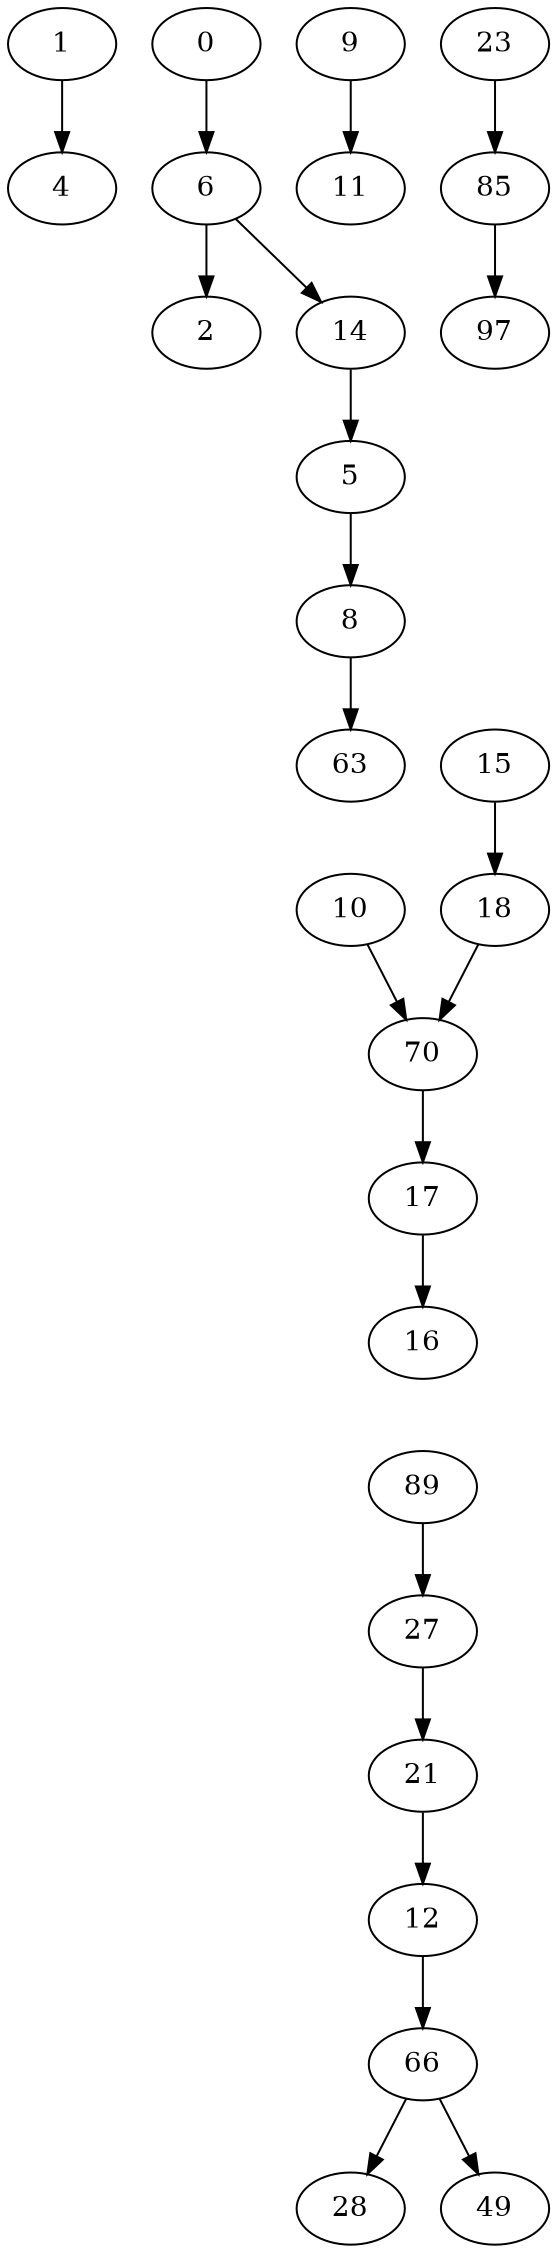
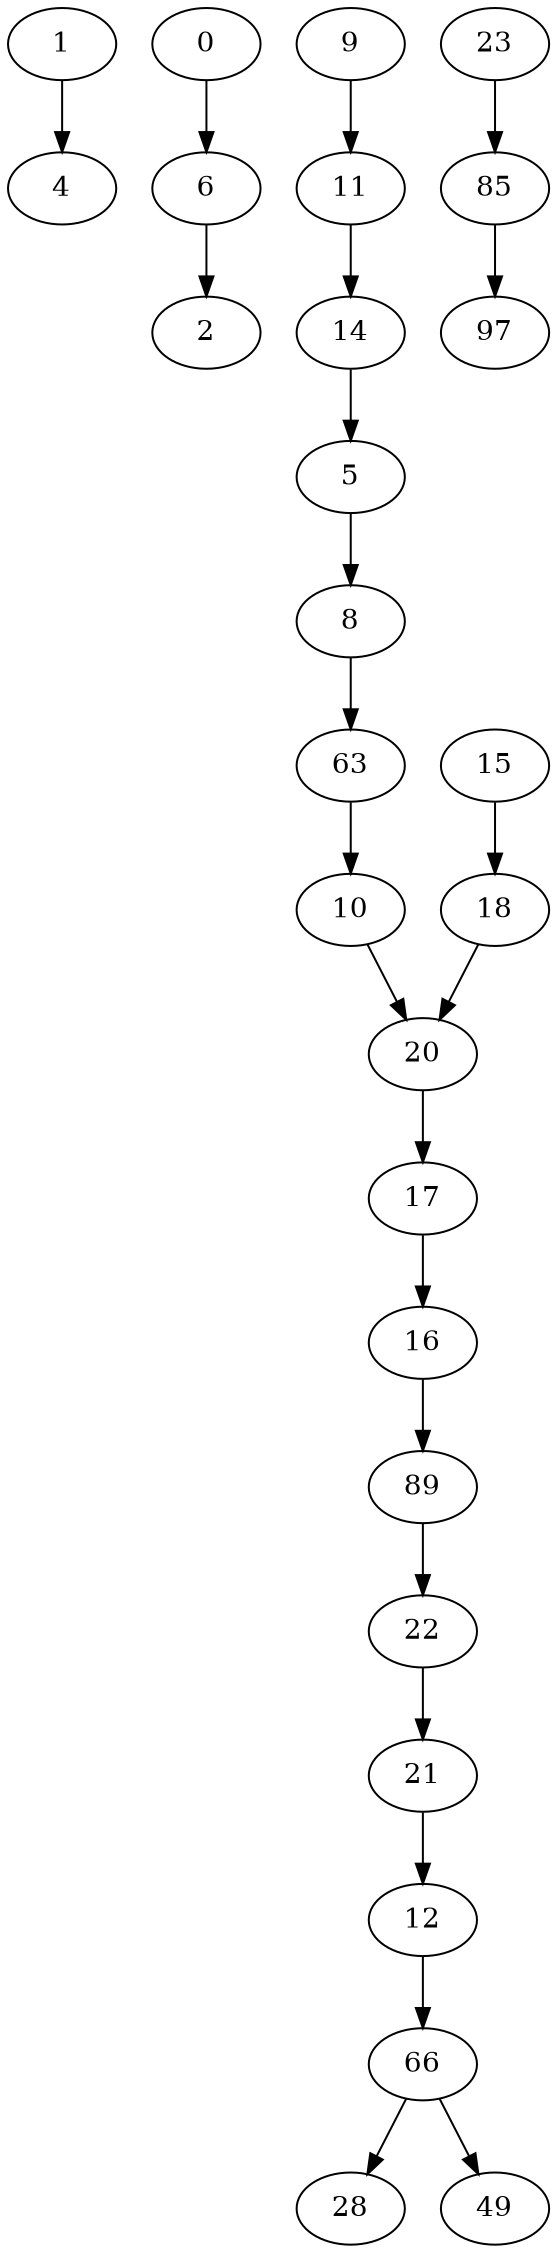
edge "6" -> "14": now "11" -> "14"
edge "63" -> "10": added
node "70": label "70" -> "20"
edge "16" -> "89": added
node "27": label "27" -> "22"
